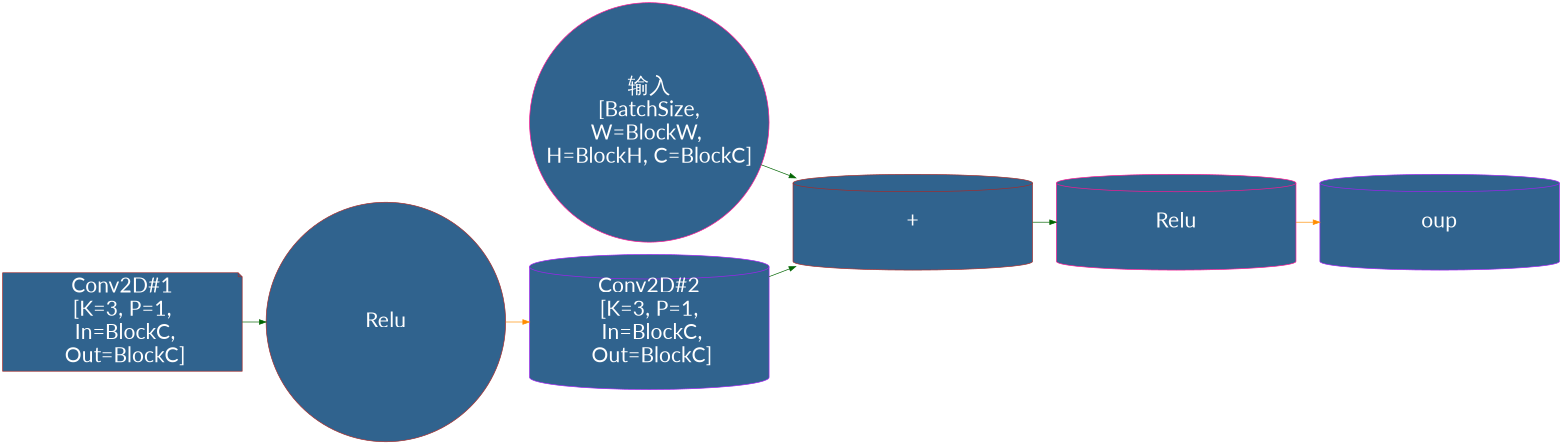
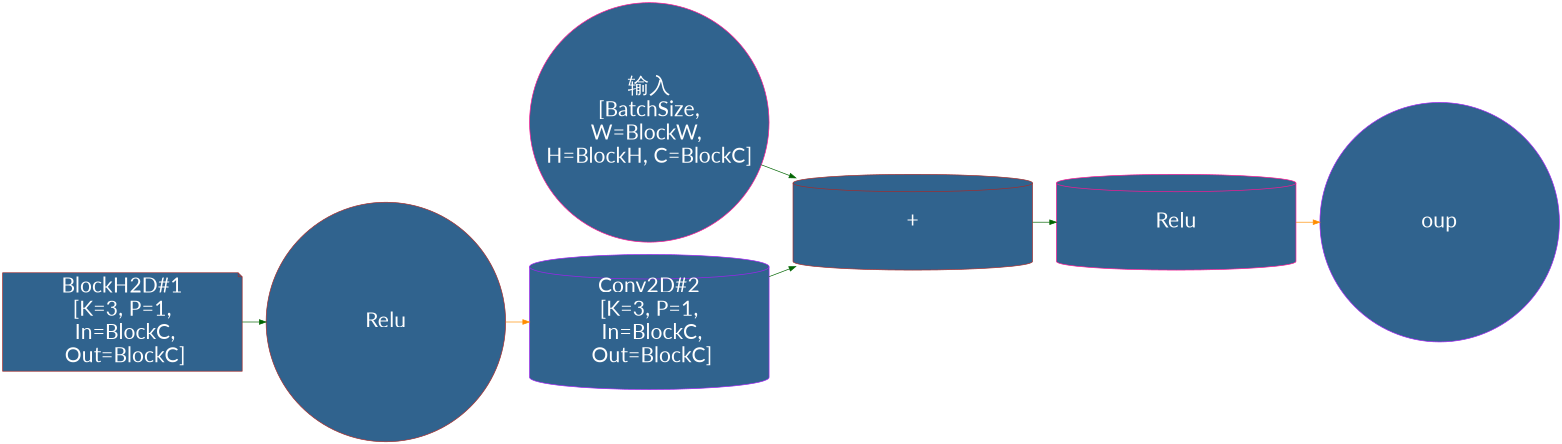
node "oup": shape cylinder -> circle
node "Conv2D#1 [K=3, P=1, In=BlockC, Out=BlockC]": label "Conv2D#1 [K=3, P=1, In=BlockC, Out=BlockC]" -> "BlockH2D#1 [K=3, P=1, In=BlockC, Out=BlockC]"
